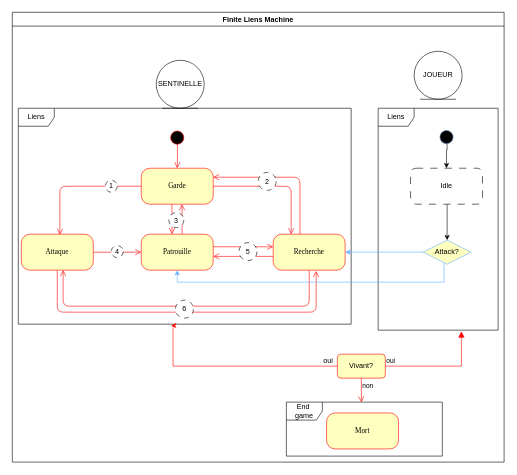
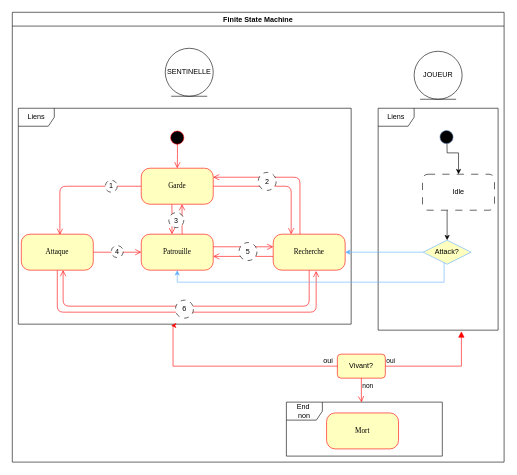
node "Finite Liens Machine": label "Finite Liens Machine" -> "Finite State Machine"
node "SENTINELLE": moved (180, 84) -> (189, 72)
node "Idle": moved (447, 186) -> (459, 192)
node "End game": label "End game" -> "End non"
